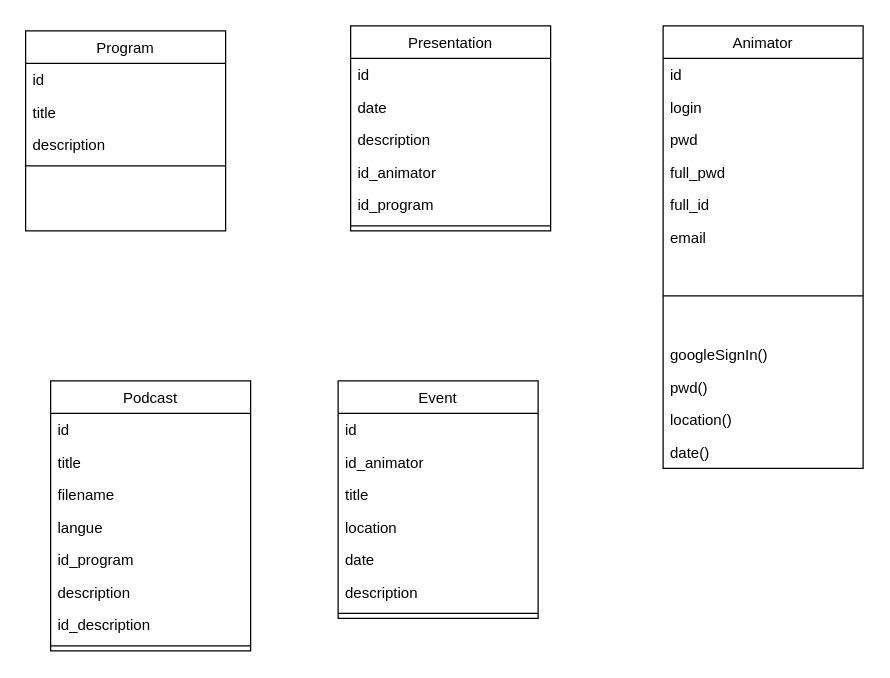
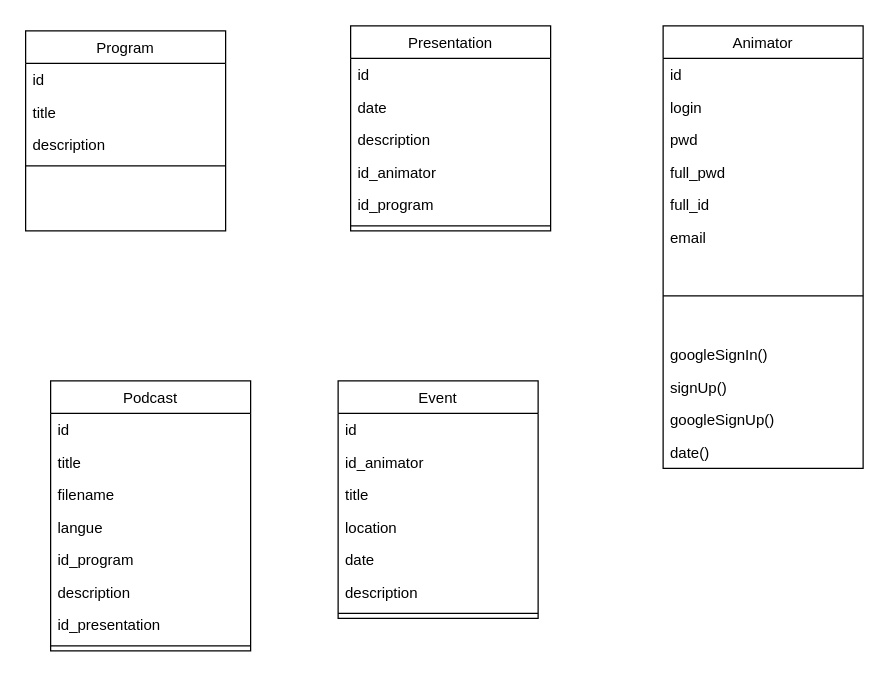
node "pwd()": label "pwd()" -> "signUp()"
node "location()": label "location()" -> "googleSignUp()"
node "id_description": label "id_description" -> "id_presentation"
